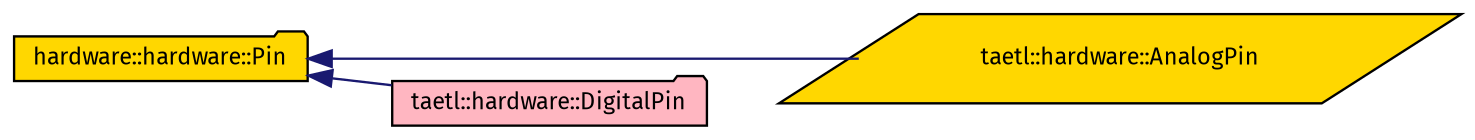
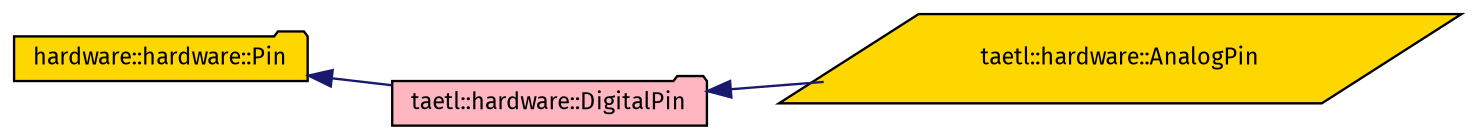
edge "taetl::hardware::AnalogPin" -> "hardware::hardware::Pin": now "taetl::hardware::AnalogPin" -> "taetl::hardware::DigitalPin"
